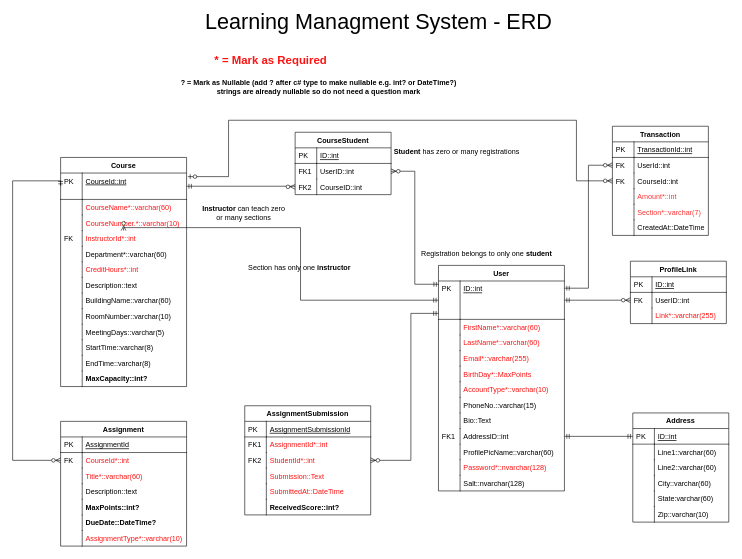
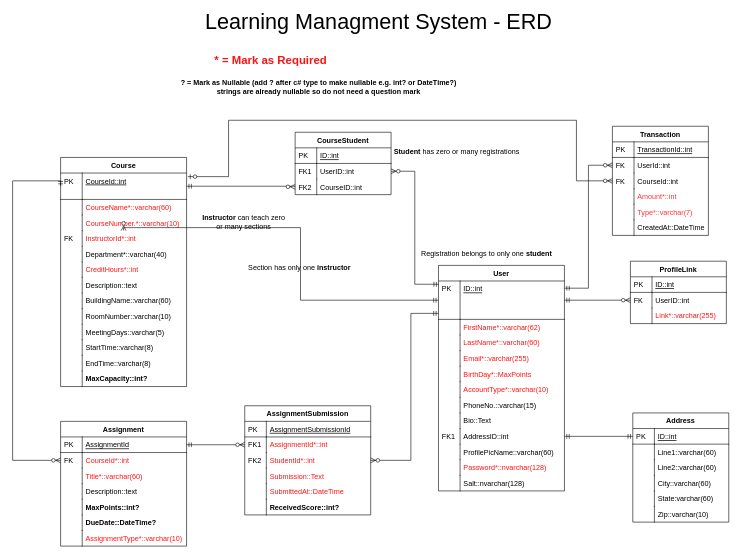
node "Section*::varchar(7)": label "Section*::varchar(7)" -> "Type*::varchar(7)"
node "Instructor can teach zero or many sections": moved (243, 213) -> (243, 222)
node "Department*::varchar(60)": label "Department*::varchar(60)" -> "Department*::varchar(40)"
node "FirstName*::varchar(60)": label "FirstName*::varchar(60)" -> "FirstName*::varchar(62)"
edge "AssignmentId" -- "AssignmentId*::int": added
